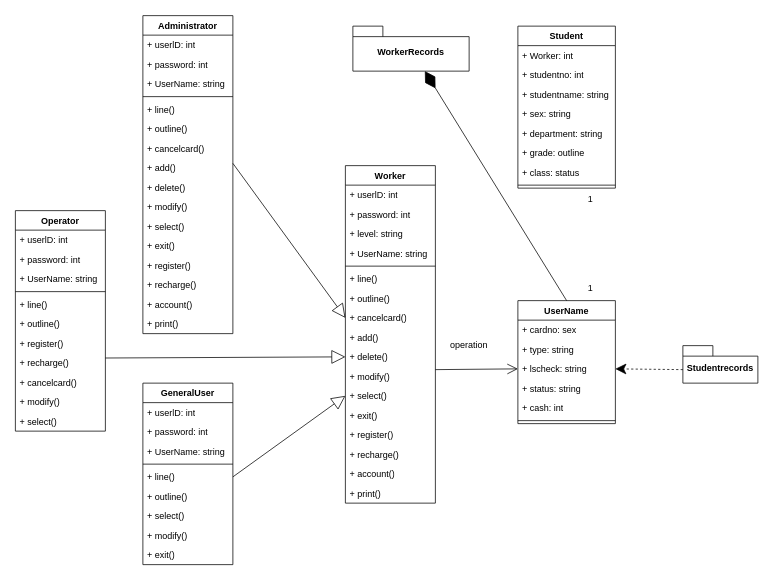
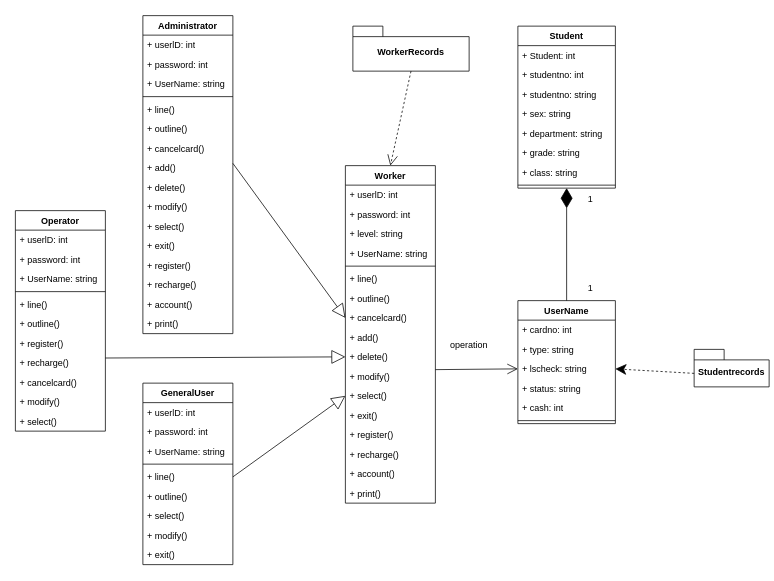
node "+ Worker: int": label "+ Worker: int" -> "+ Student: int"
node "+ studentname: string": label "+ studentname: string" -> "+ studentno: string"
edge "WorkerRecords" -> "Worker": added
node "+ grade: outline": label "+ grade: outline" -> "+ grade: string"
node "+ class: status": label "+ class: status" -> "+ class: string"
edge "UserName" -> "WorkerRecords": now "UserName" -> "Student"
node "+ cardno: sex": label "+ cardno: sex" -> "+ cardno: int"
node "Studentrecords": moved (720, 364) -> (732, 368)
